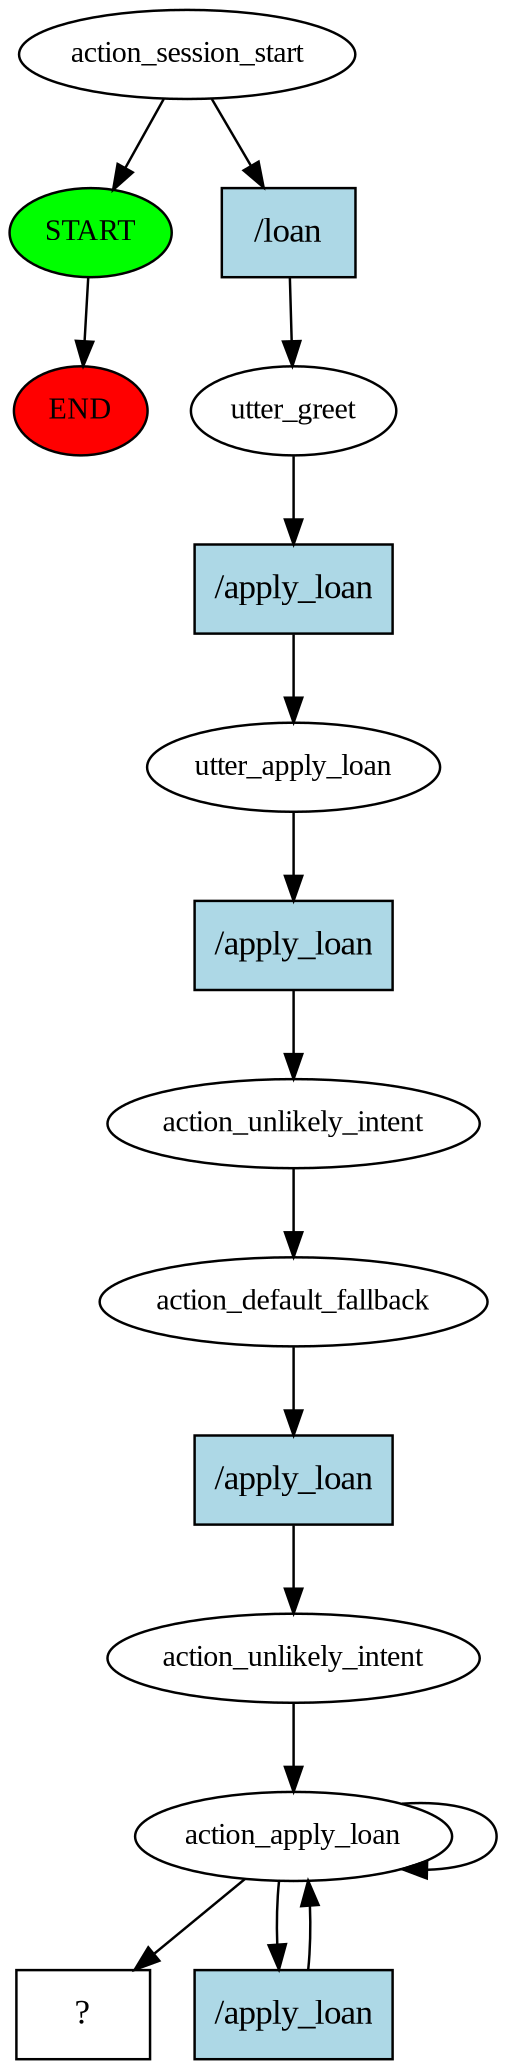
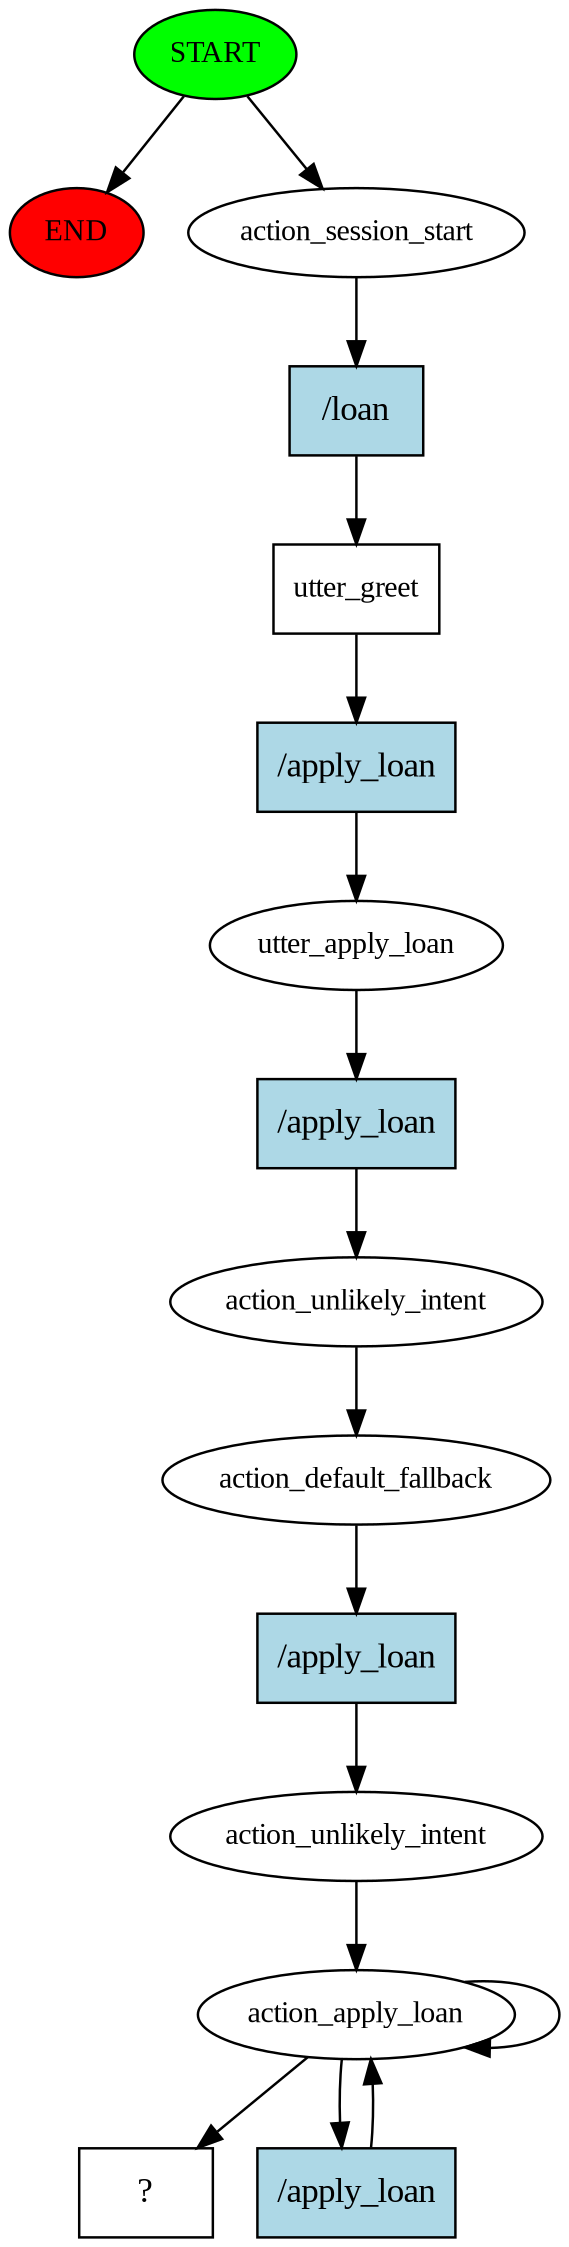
edge "action_session_start" -> "START": reversed
node "utter_greet": shape ellipse -> box
